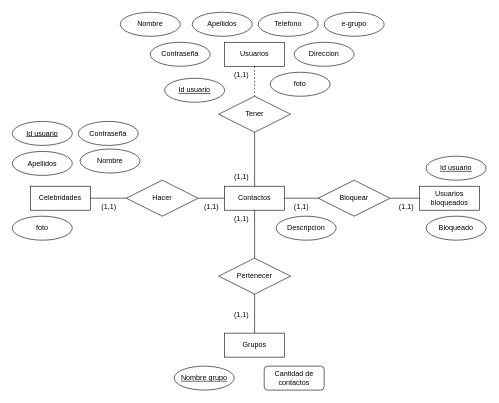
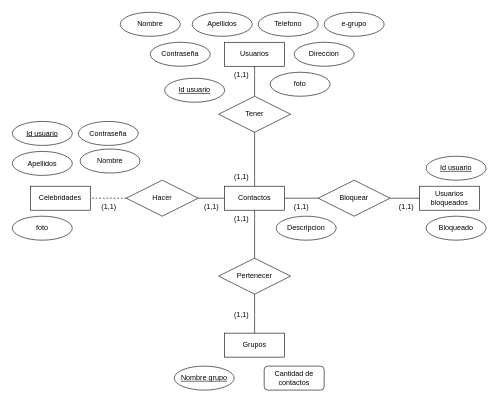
edge "Usuarios" -- "Tener": style dashed -> solid
edge "Celebridades" -- "Hacer": style solid -> dashed
